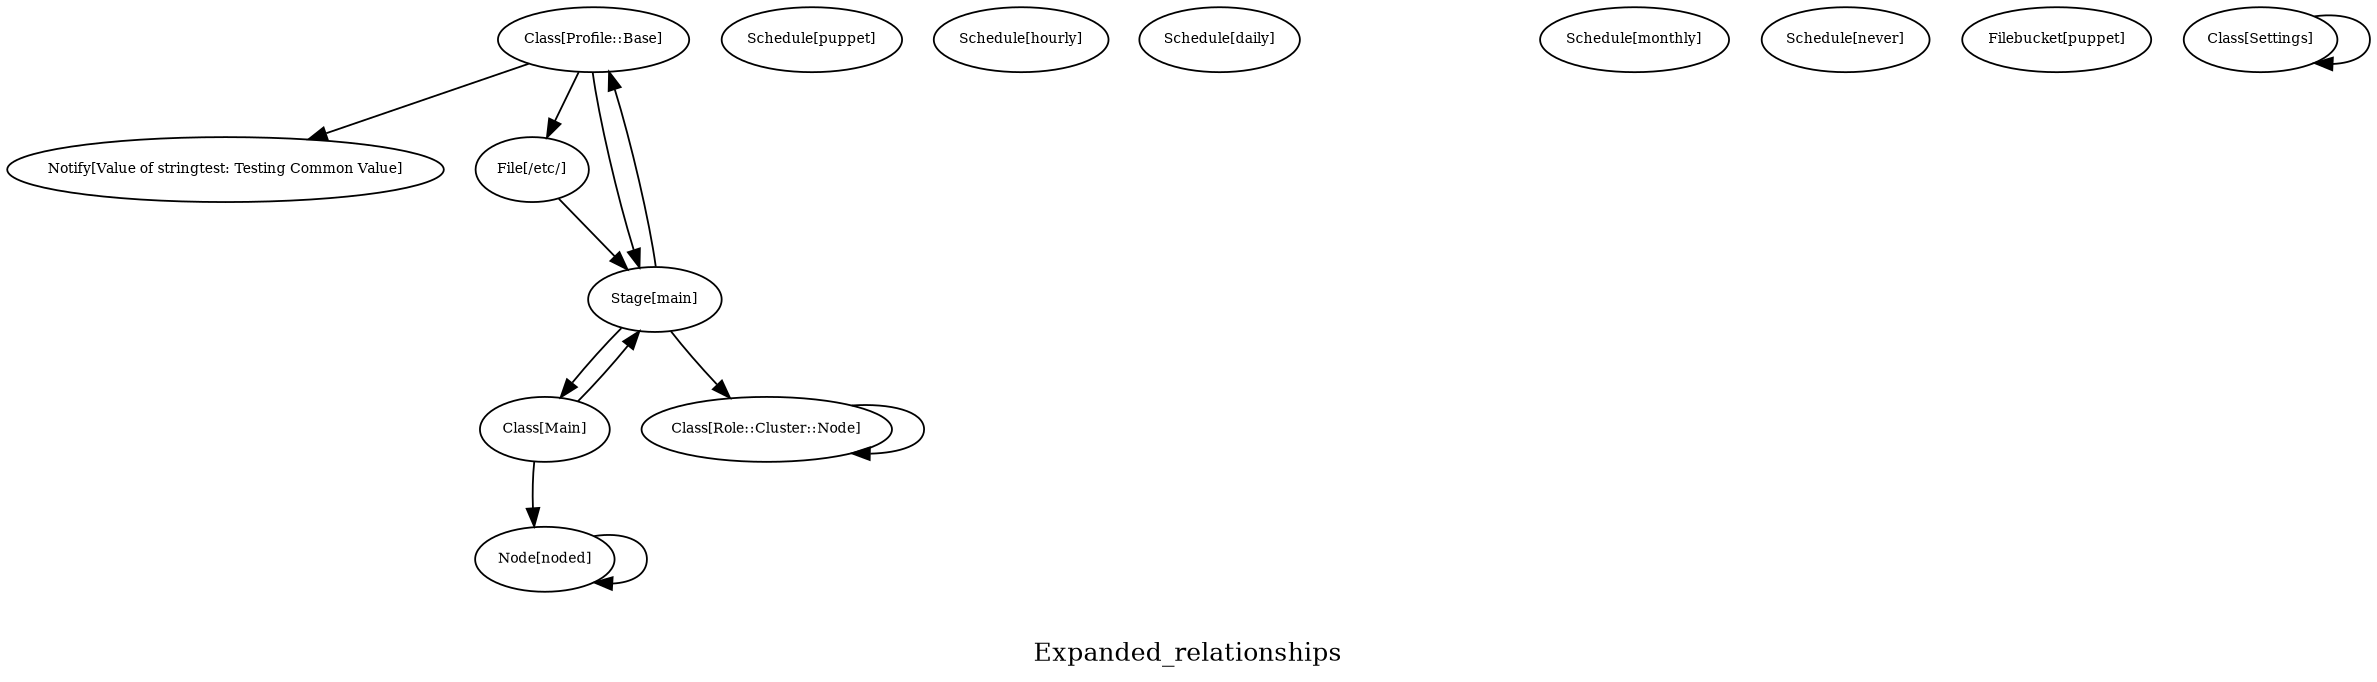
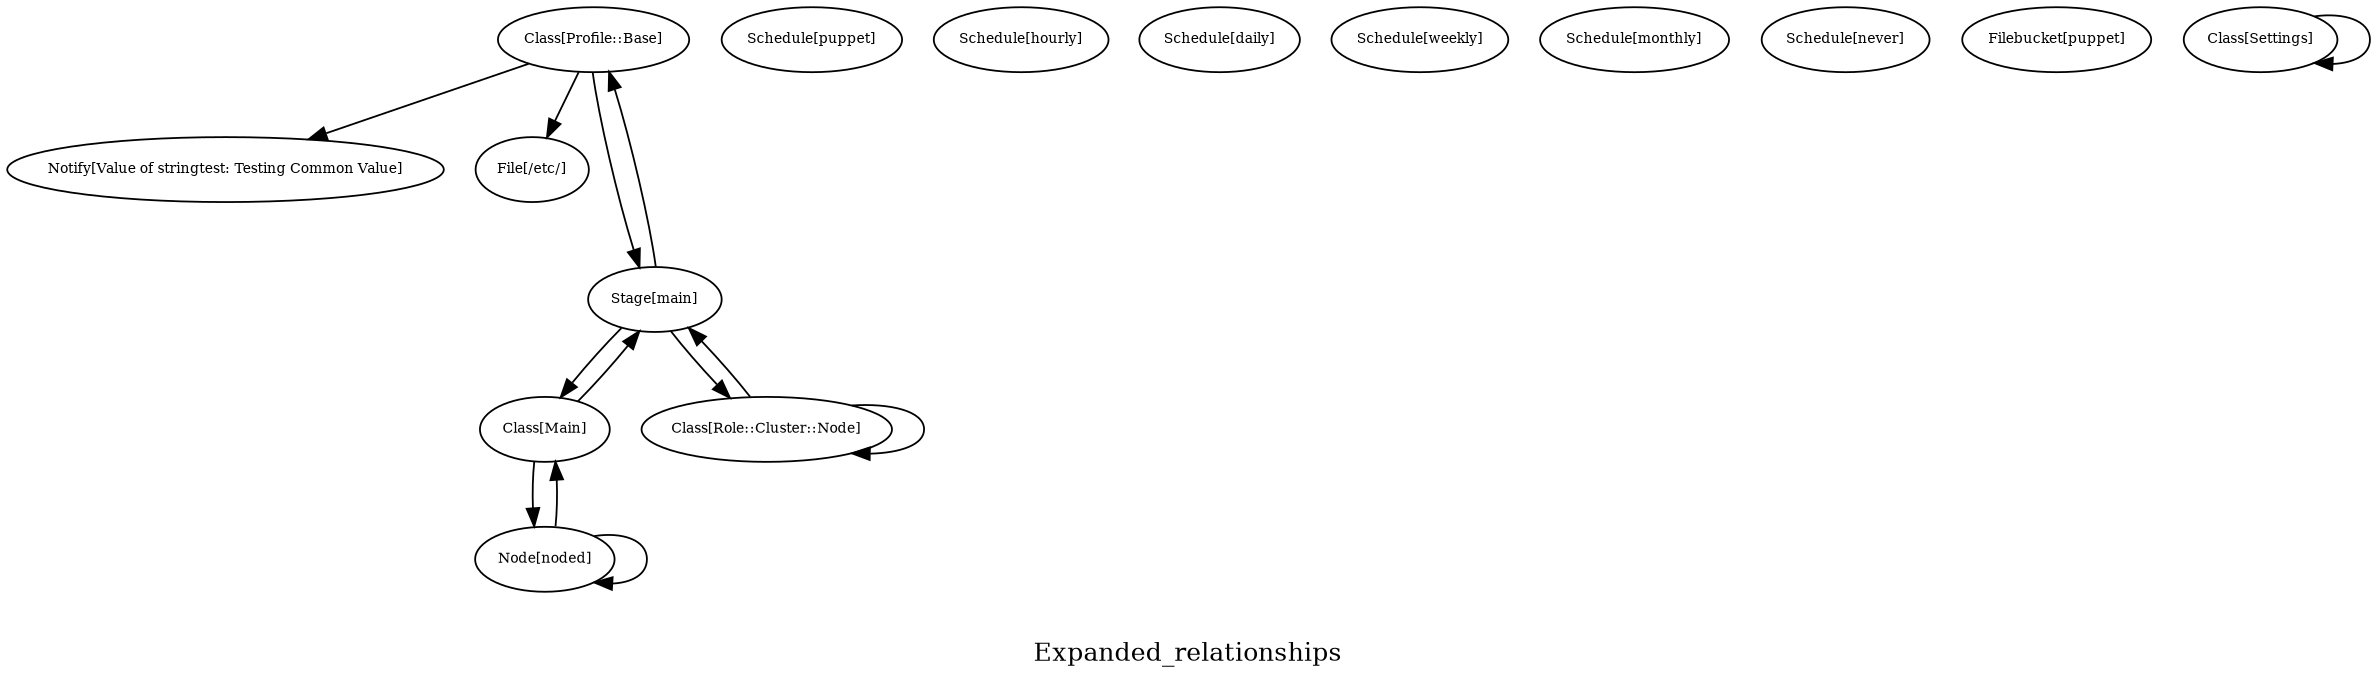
node "Schedule[weekly]": added
edge "File[/etc/]" -> "Stage[main]": now "Class[Role::Cluster::Node]" -> "Stage[main]"
edge "Node[noded]" -> "Class[Main]": added
